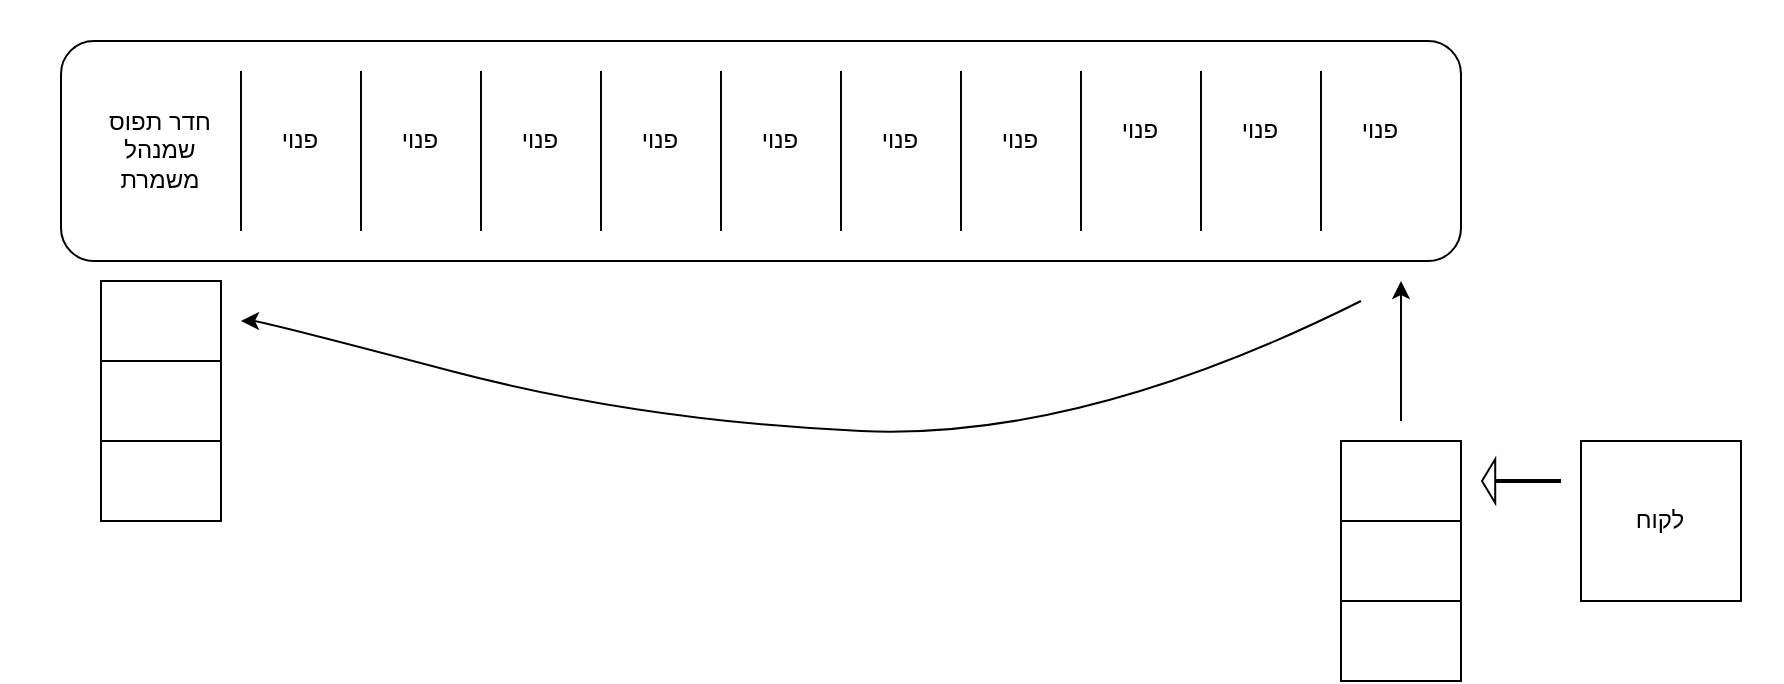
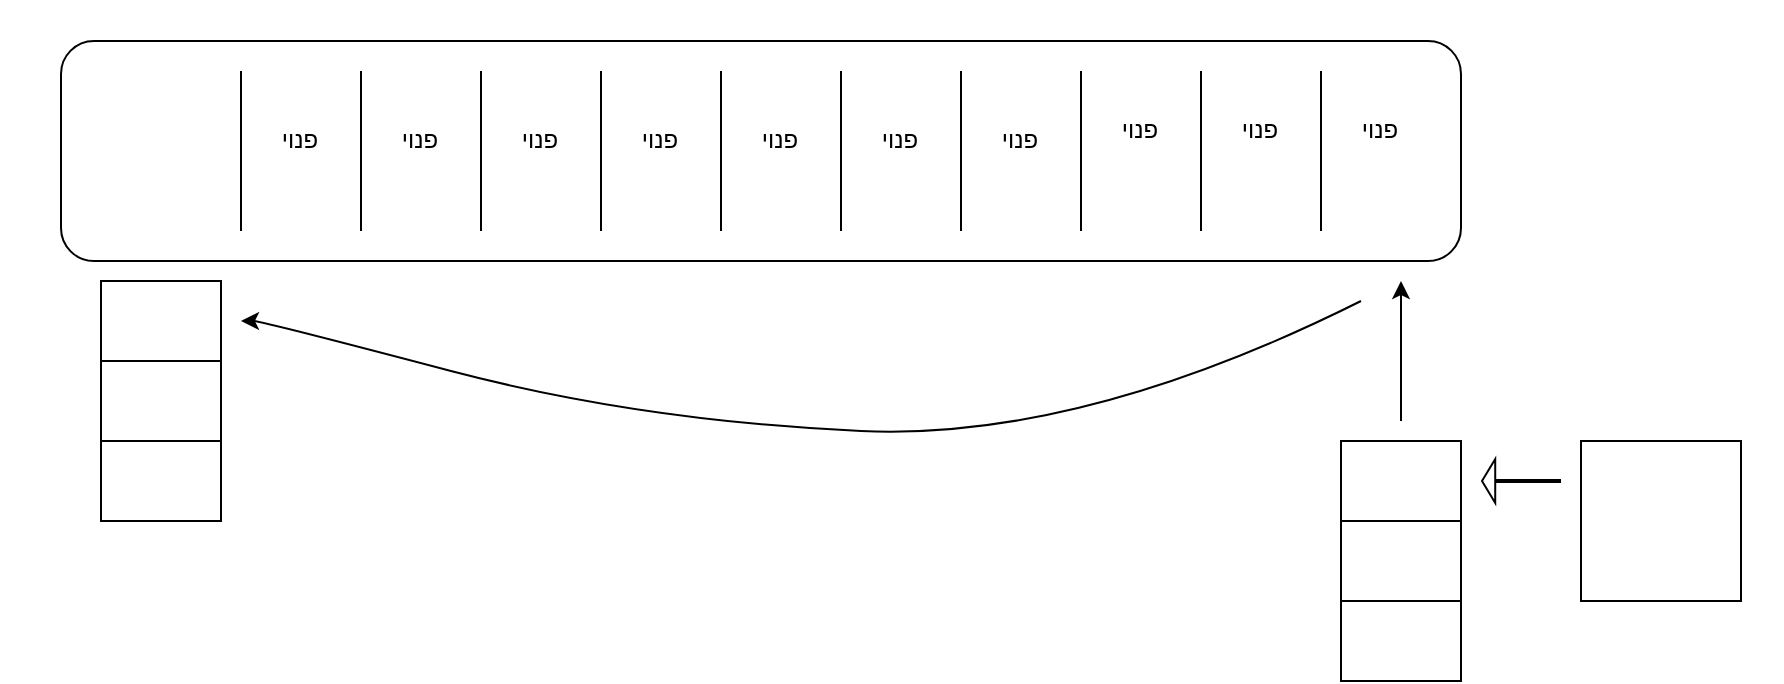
node "חדר תפוס שמנהל משמרת": removed
node "לקוח": removed
